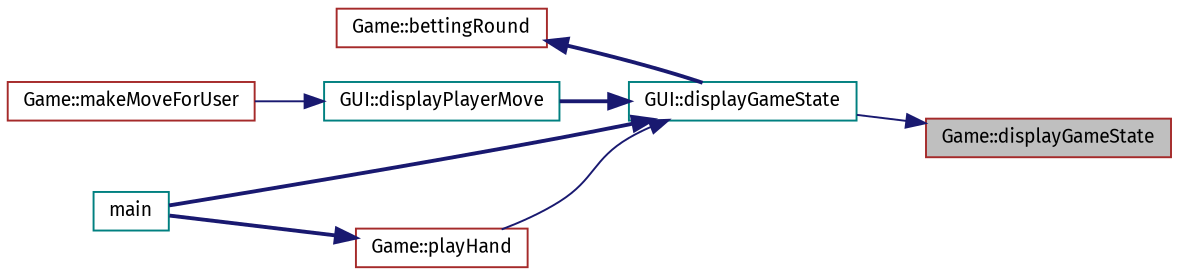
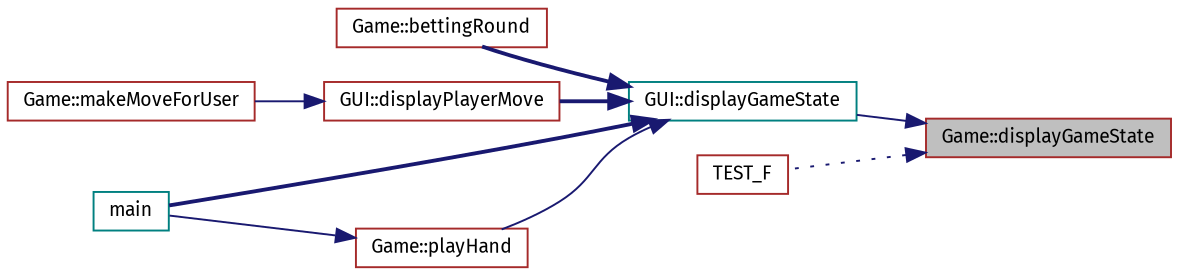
edge "GUI::displayGameState" -> "Game::bettingRound": reversed
node "GUI::displayPlayerMove": color teal -> brown
node "TEST_F": added
edge "main" -> "Game::playHand": style bold -> solid
